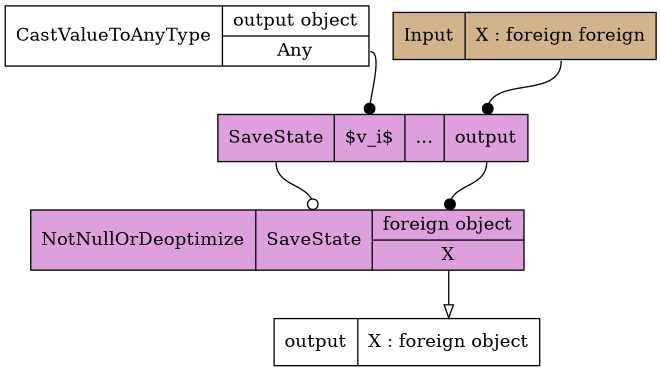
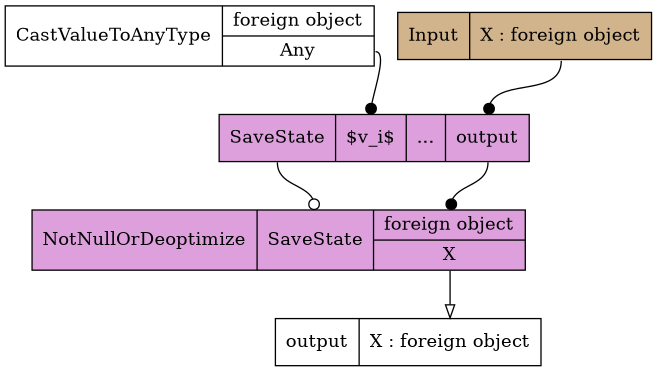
node "CastValueToAnyType": text "output object" -> "foreign object"
node "Input": text "X : foreign foreign" -> "X : foreign object"
